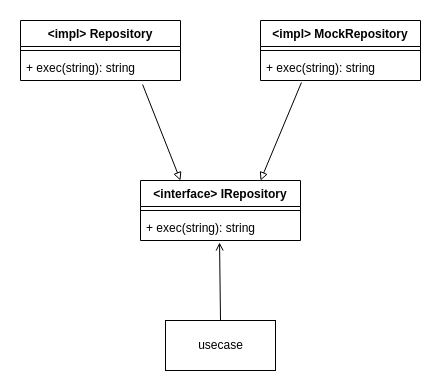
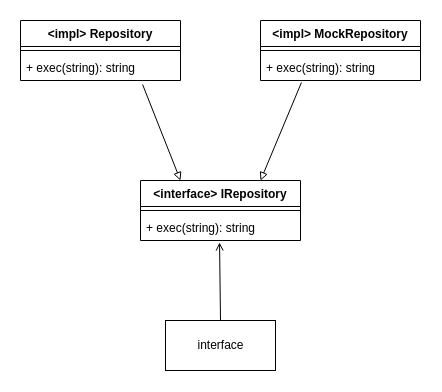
node "usecase": label "usecase" -> "interface"
